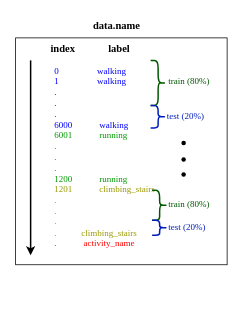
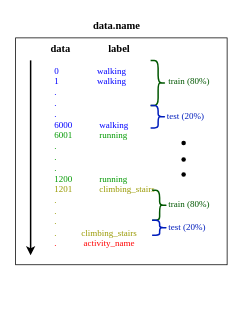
node "index label": label "index label" -> "data label"
